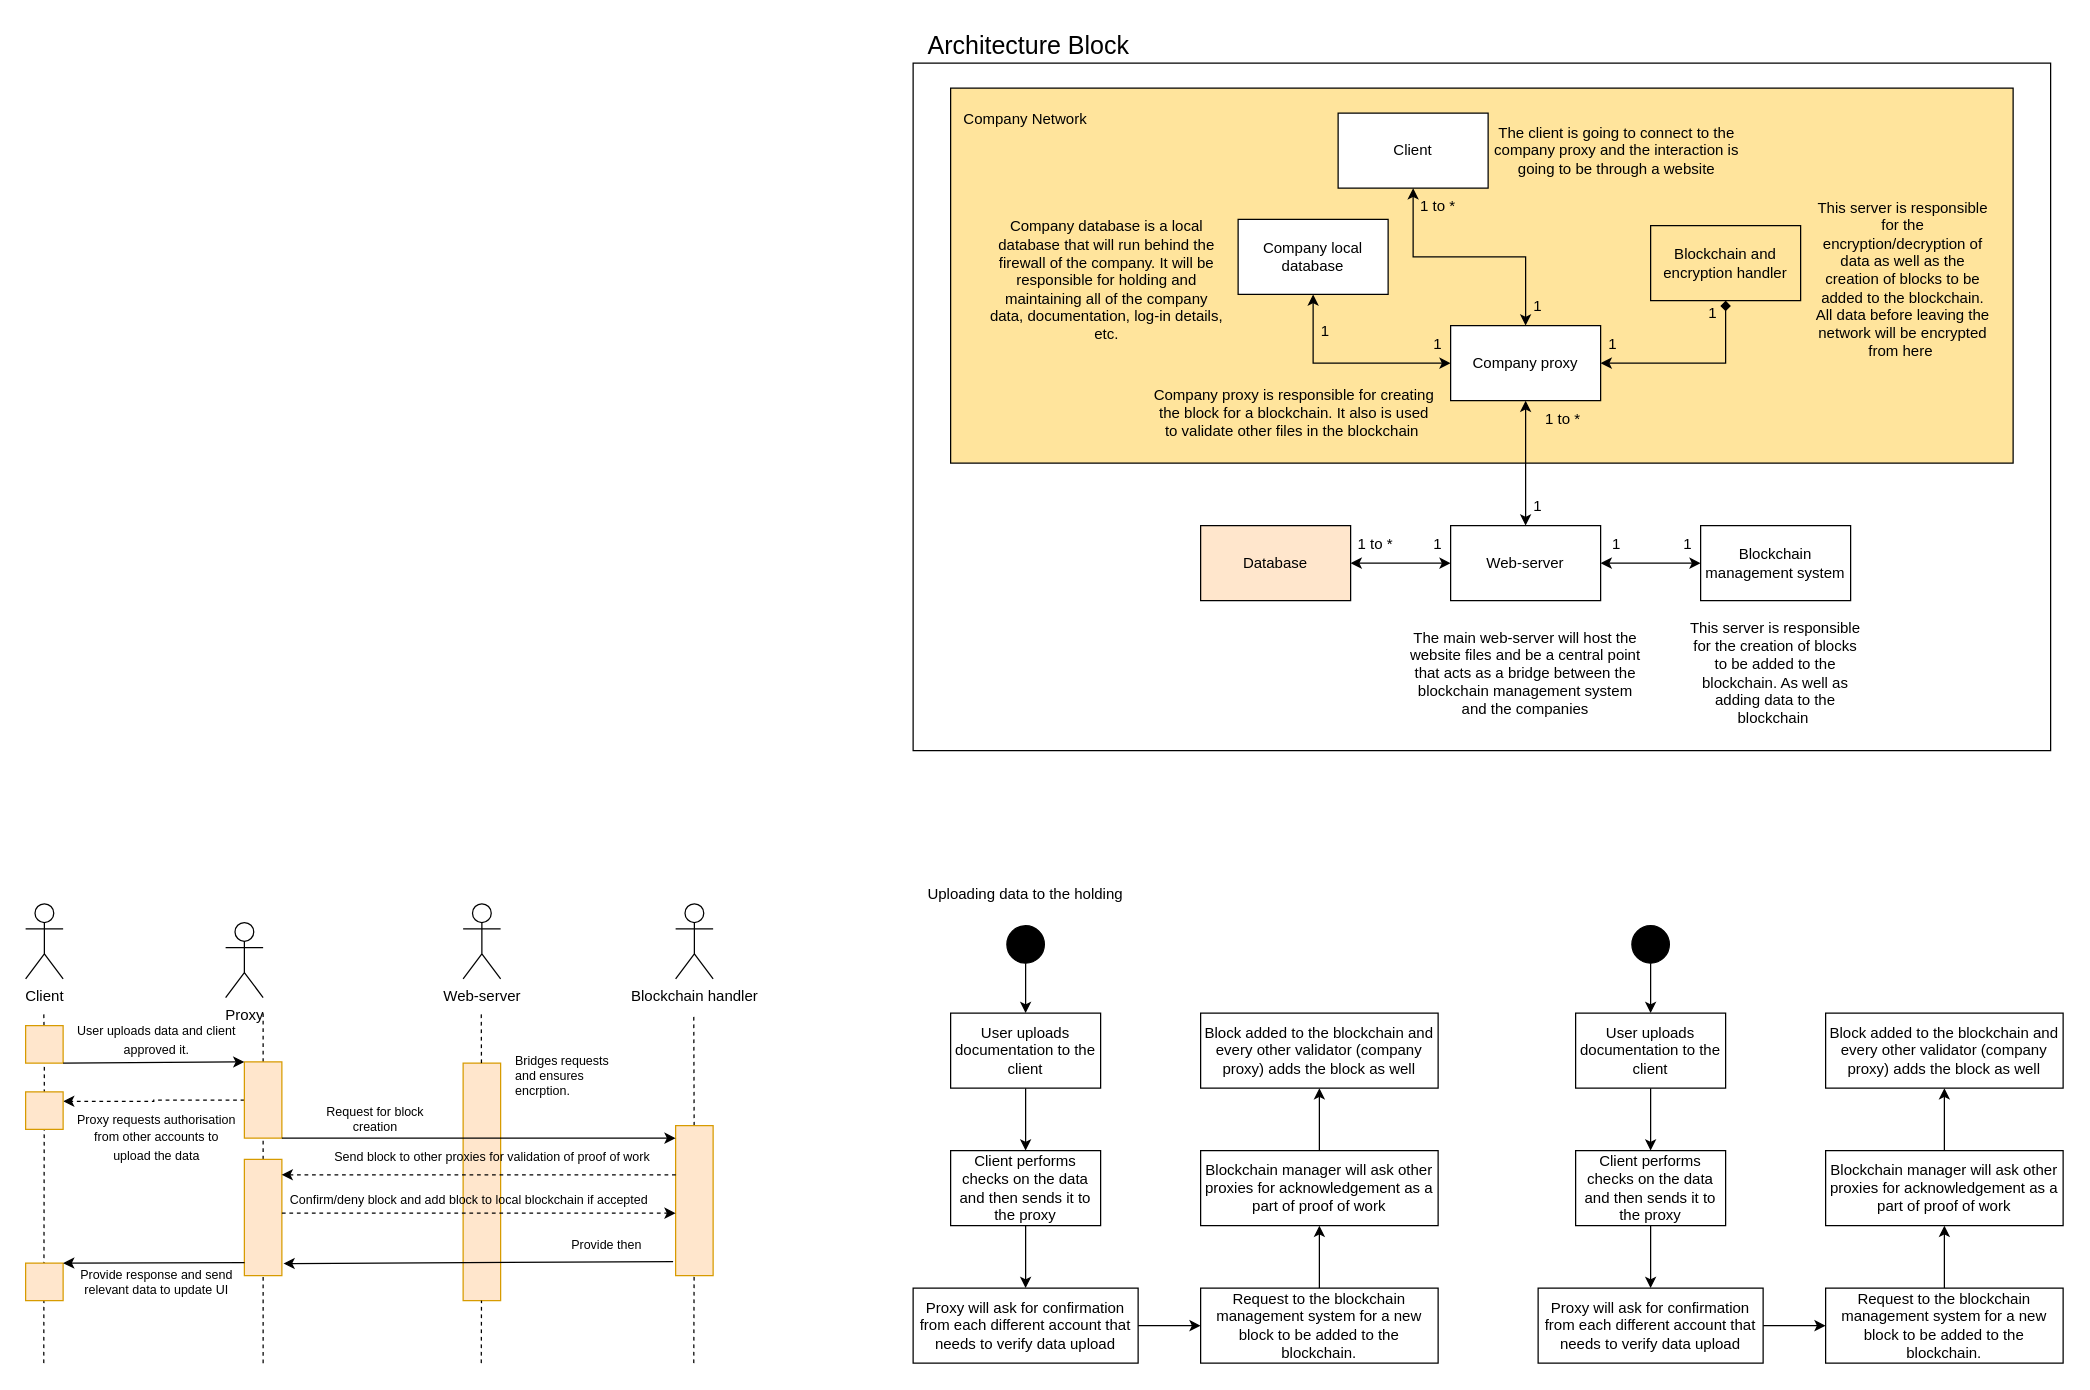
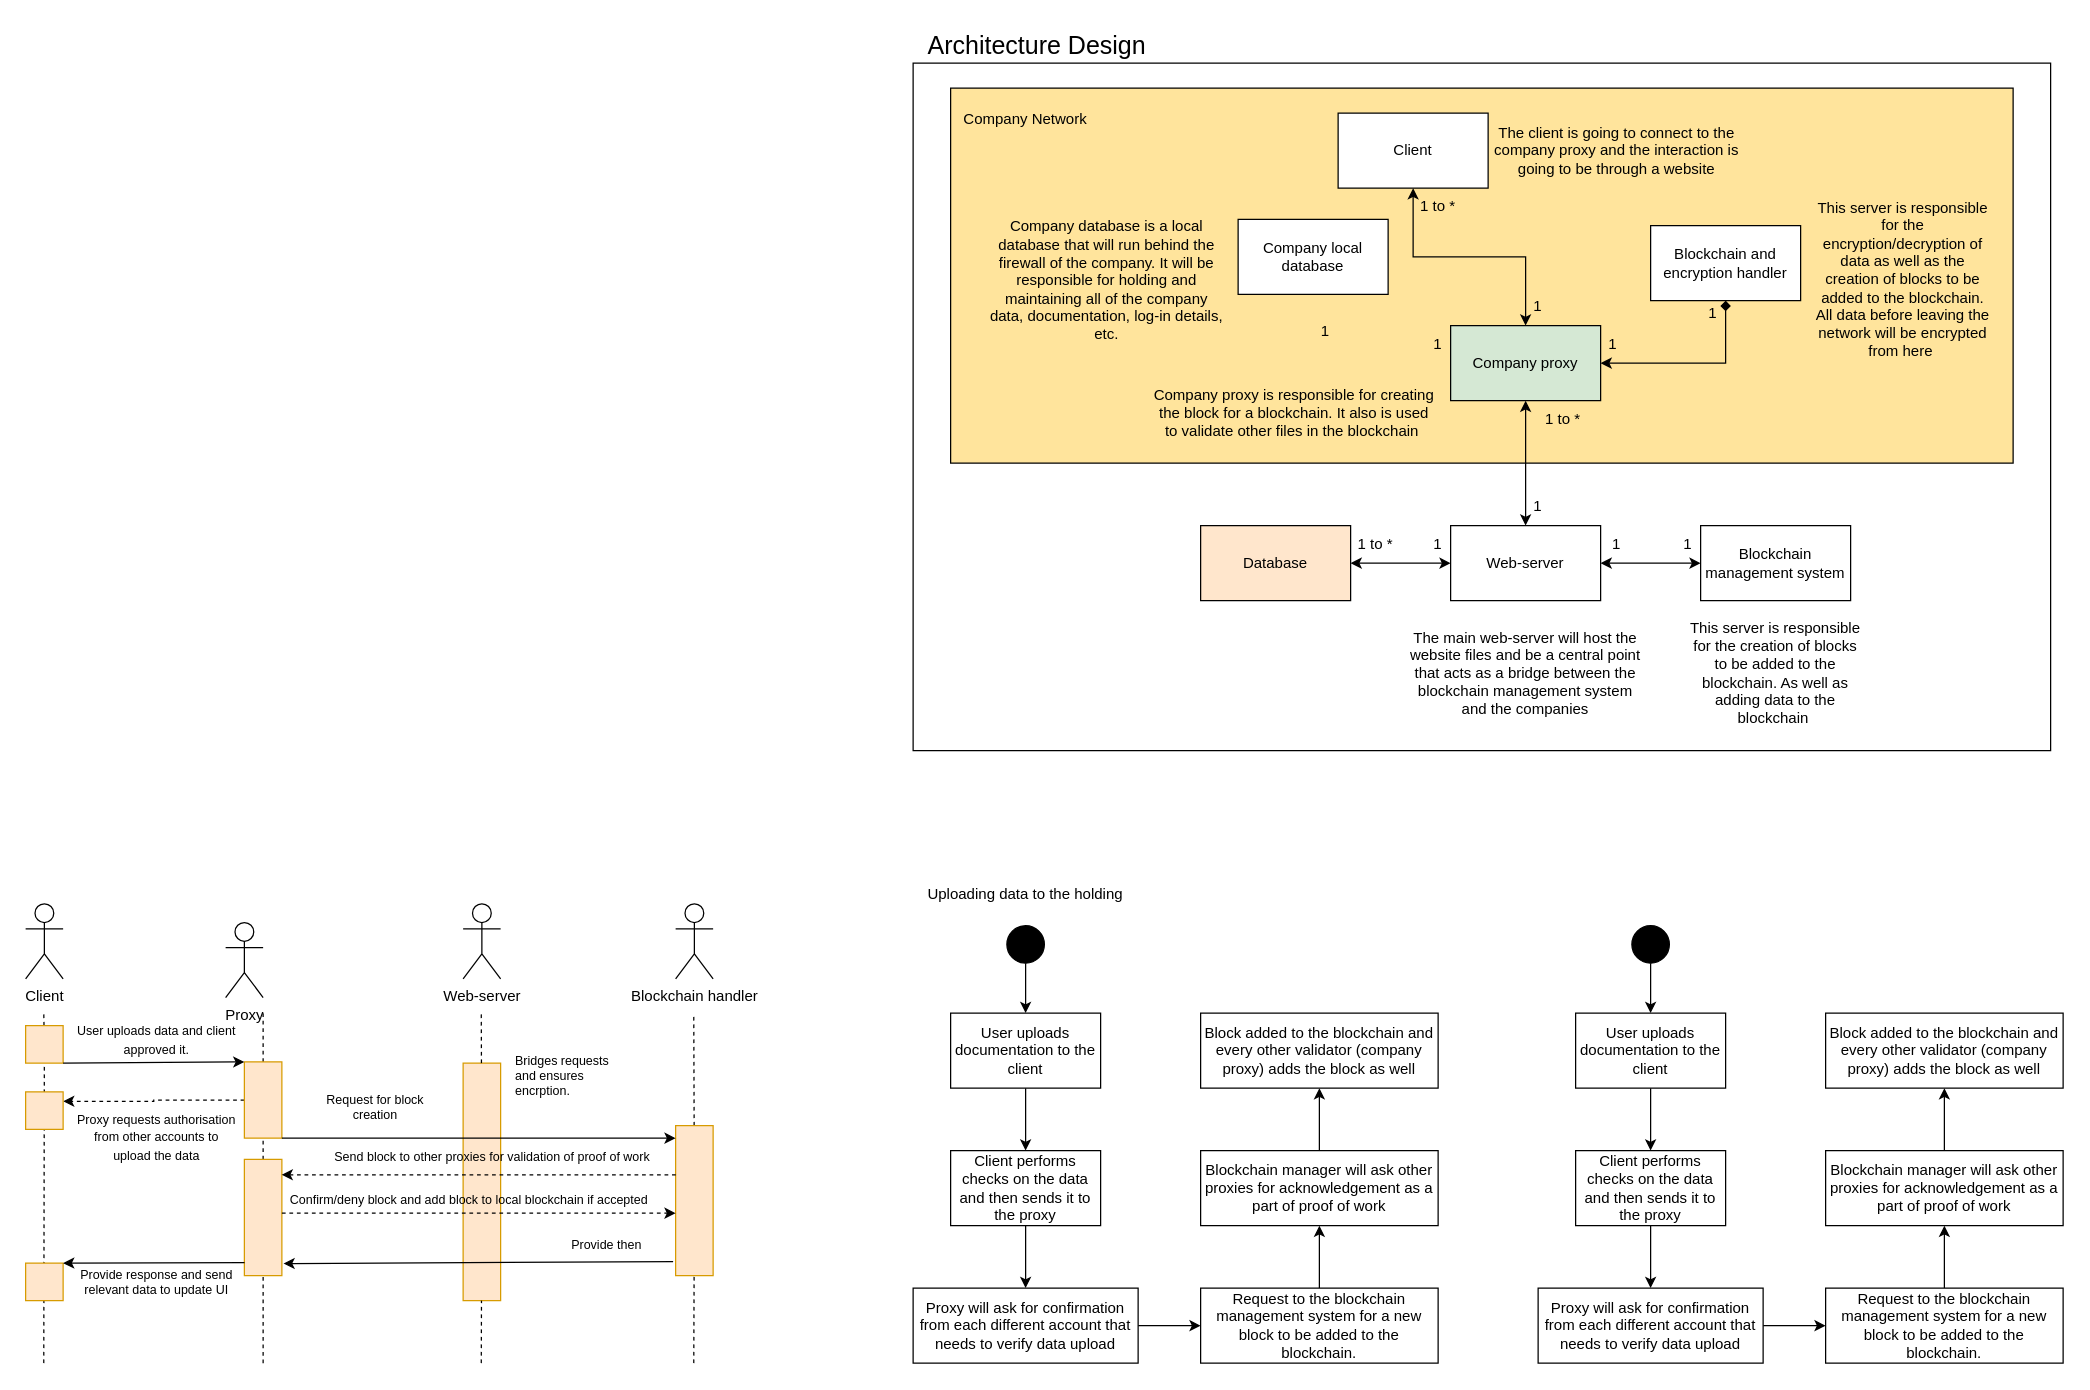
node "Architecture Block": label "Architecture Block" -> "Architecture Design"
node "Blockchain and encryption handler": fillcolor #ffe49c -> #ffffff
edge "Company local database" -- "Company proxy": removed
node "Company proxy": fillcolor #ffffff -> #d5e8d4
node "Request for block creation": moved (376, 1119) -> (376, 1107)
